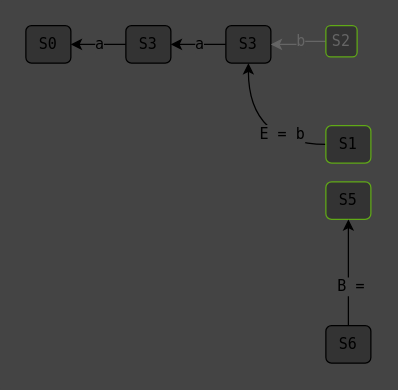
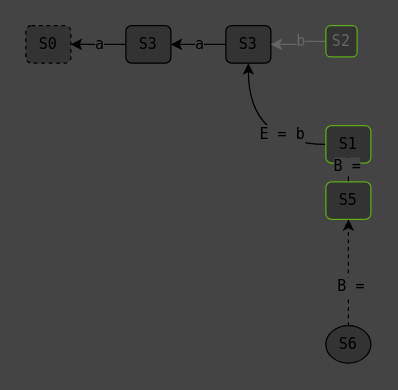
node "S0": style solid -> dashed
edge "S5" -> "S1": added, label "B ="
edge "S6" -> "S5": style solid -> dashed
node "S6": shape rounded rectangle -> ellipse
